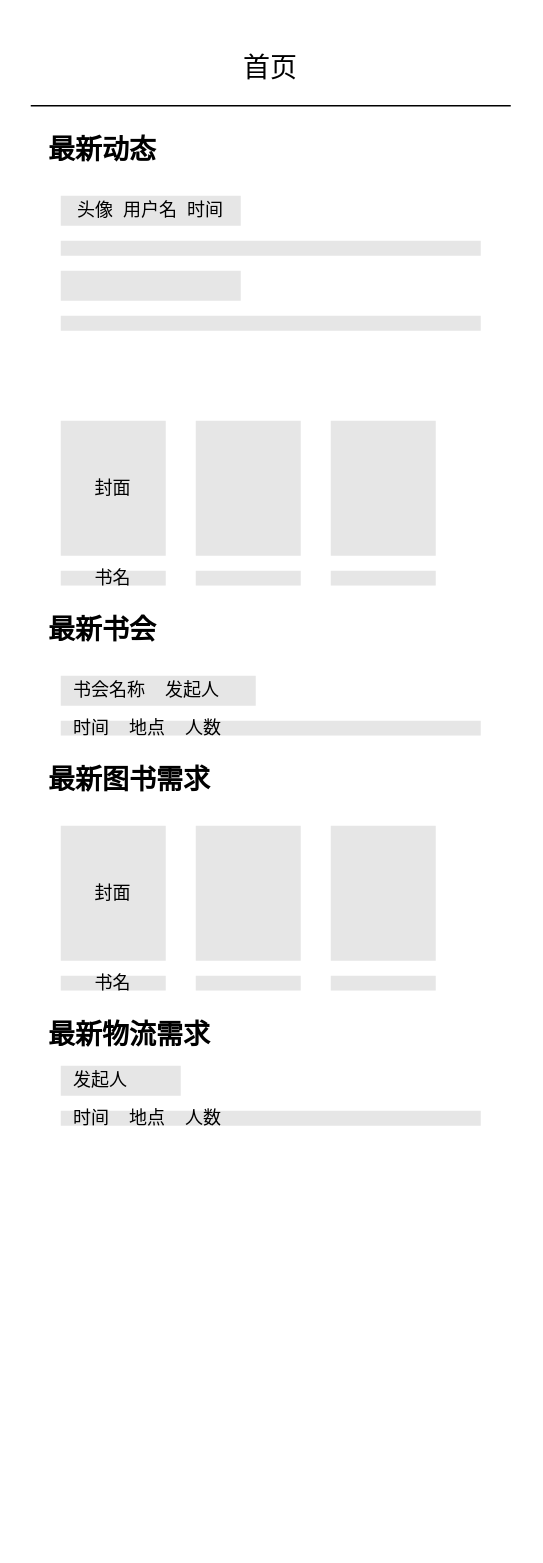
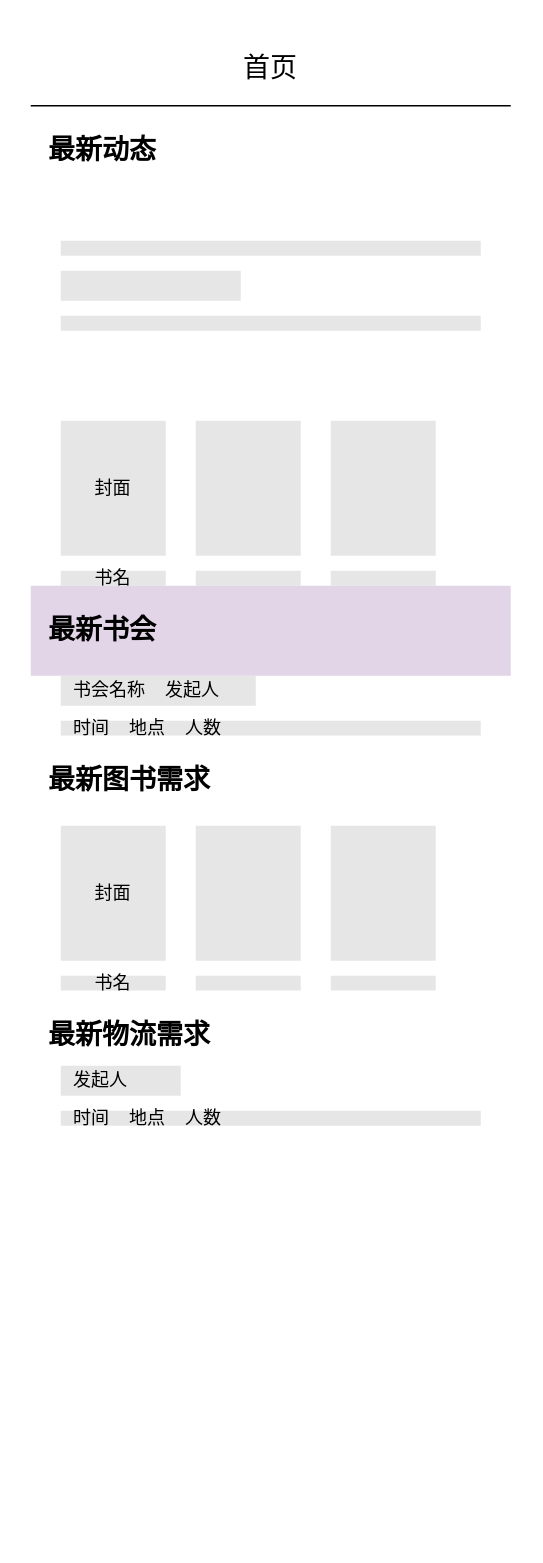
node "头像 用户名 时间": removed
node "最新书会": fillcolor #ffffff -> #e1d5e7
